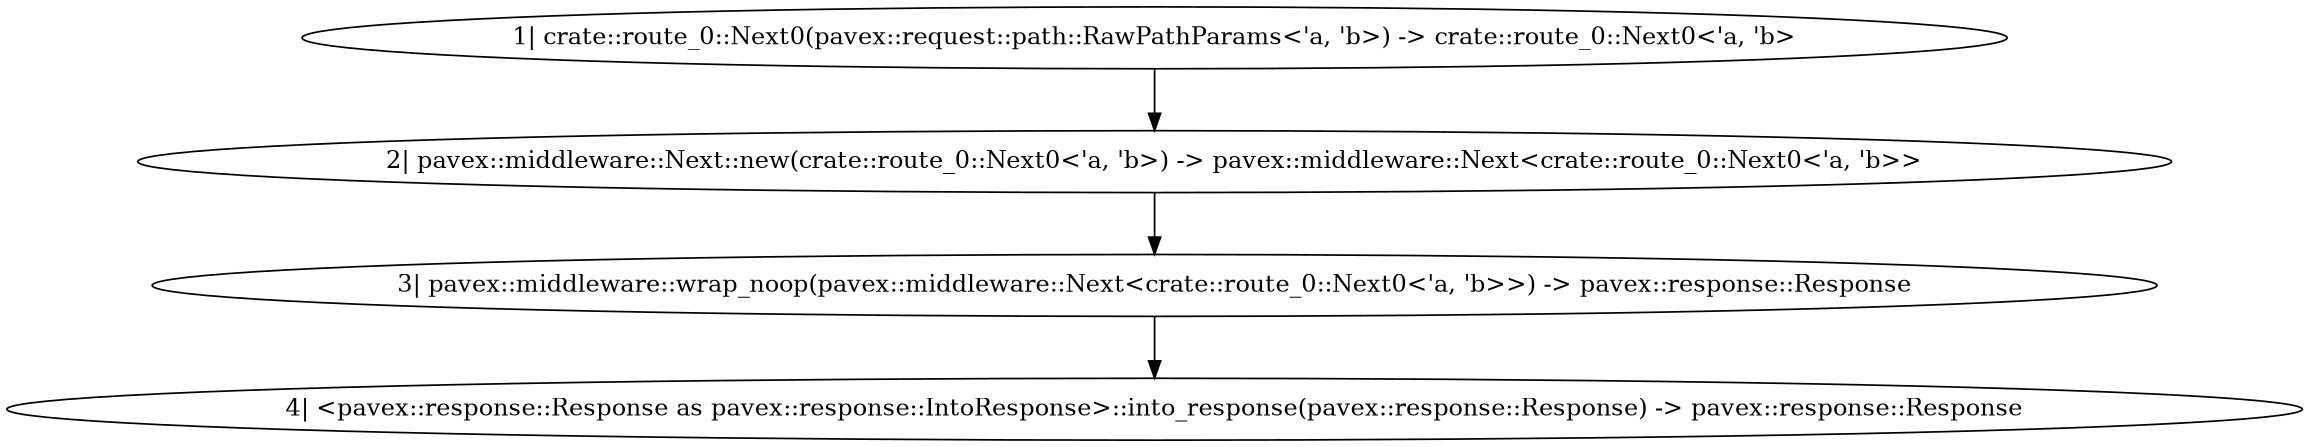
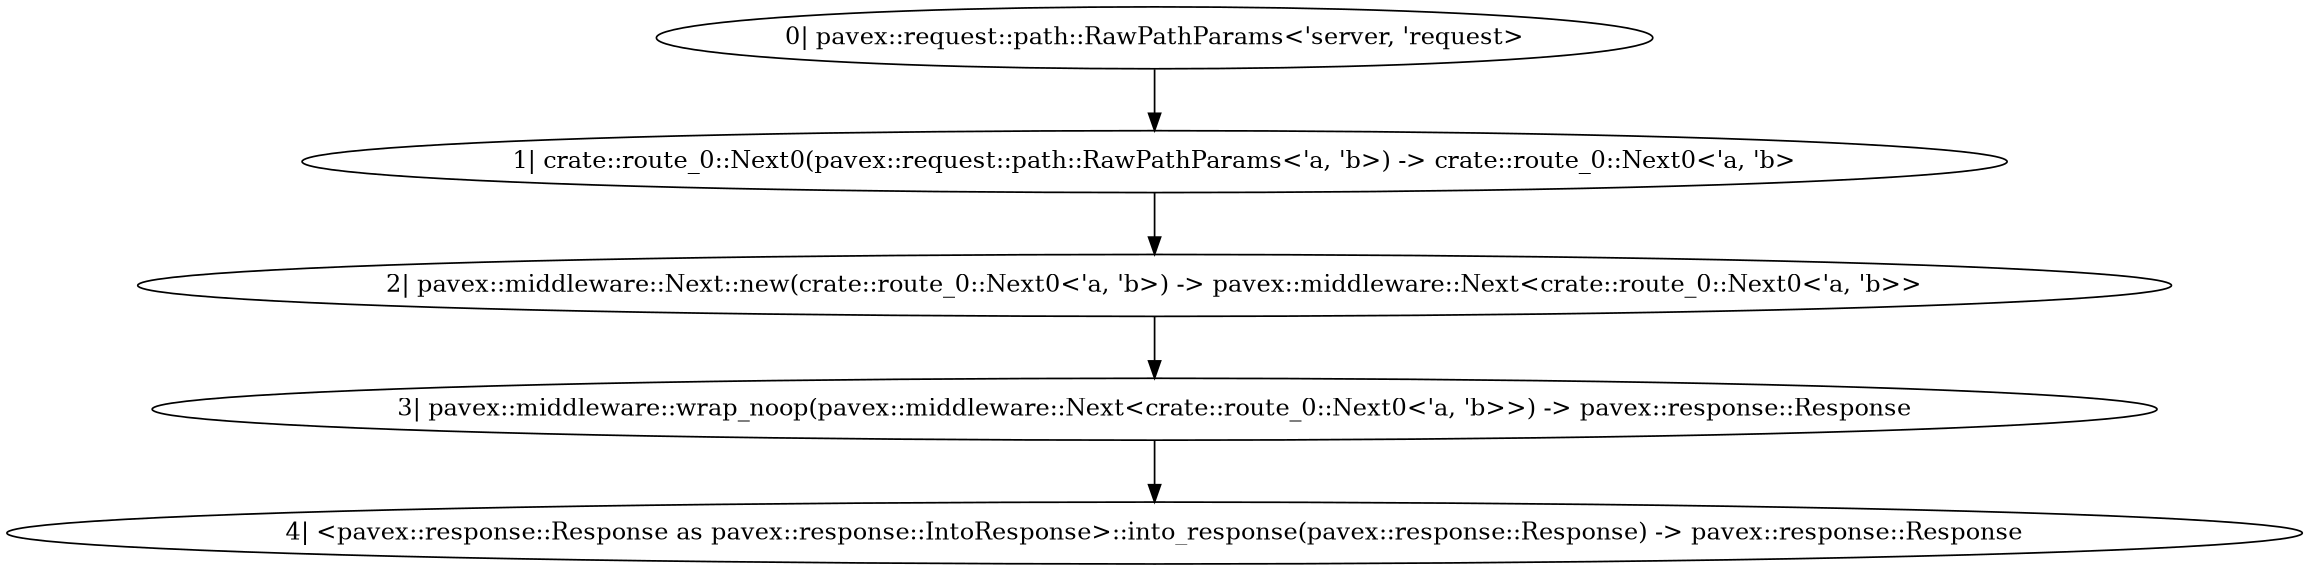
node "0| pavex::request::path::RawPathParams<'server, 'request>": added
